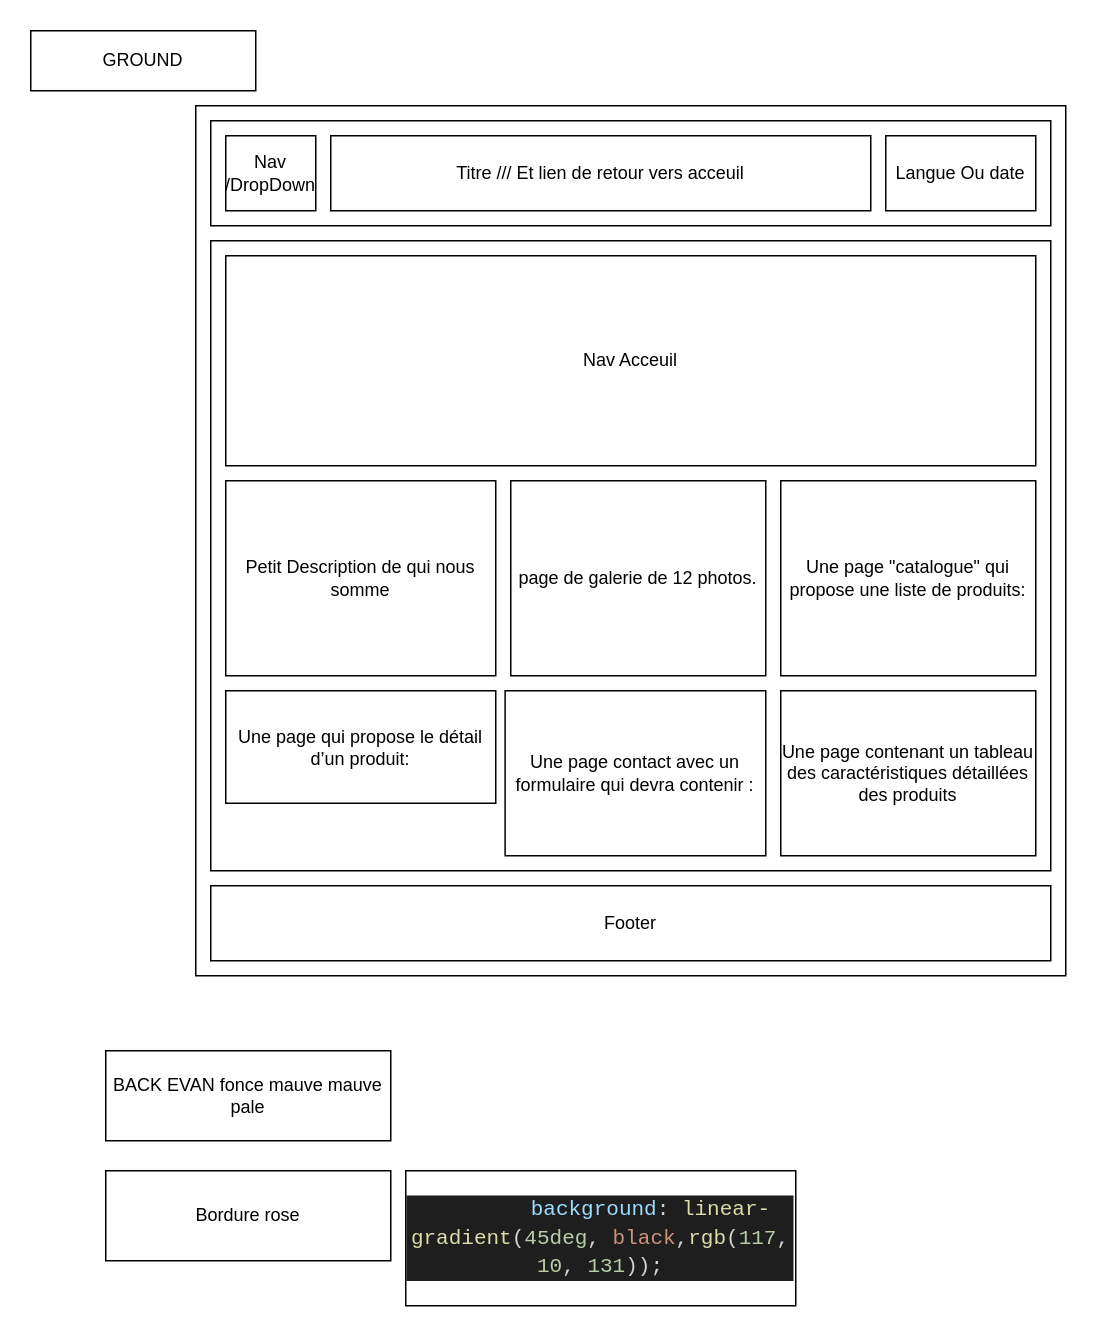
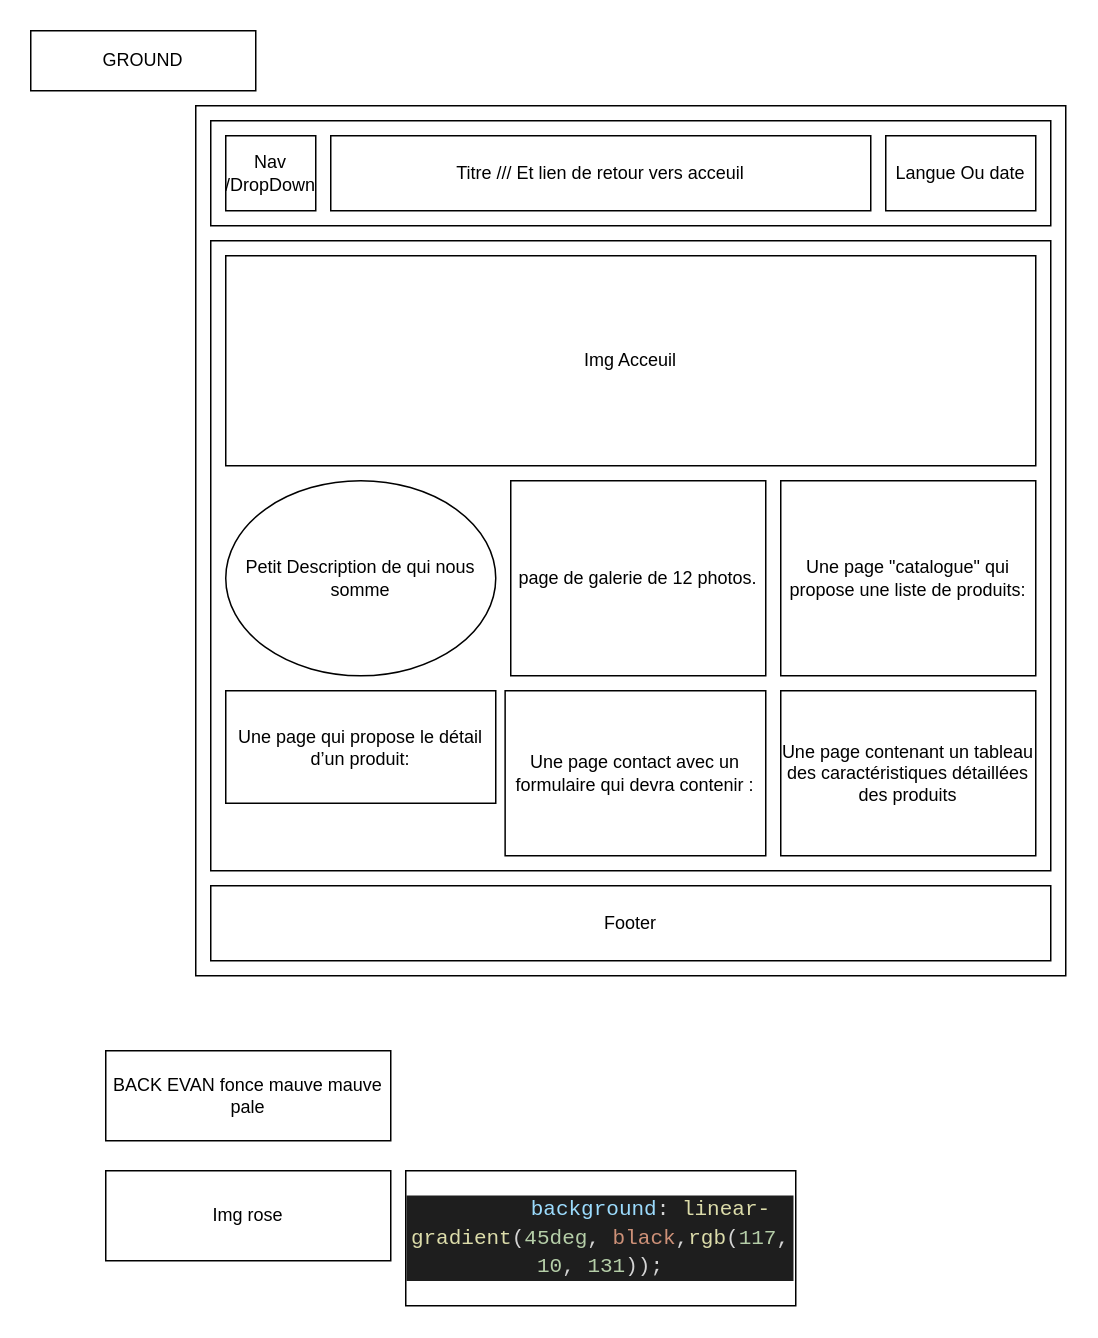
node "Nav Acceuil": label "Nav Acceuil" -> "Img Acceuil"
node "Petit Description de qui nous somme": shape rectangle -> ellipse
node "Bordure rose": label "Bordure rose" -> "Img rose"
